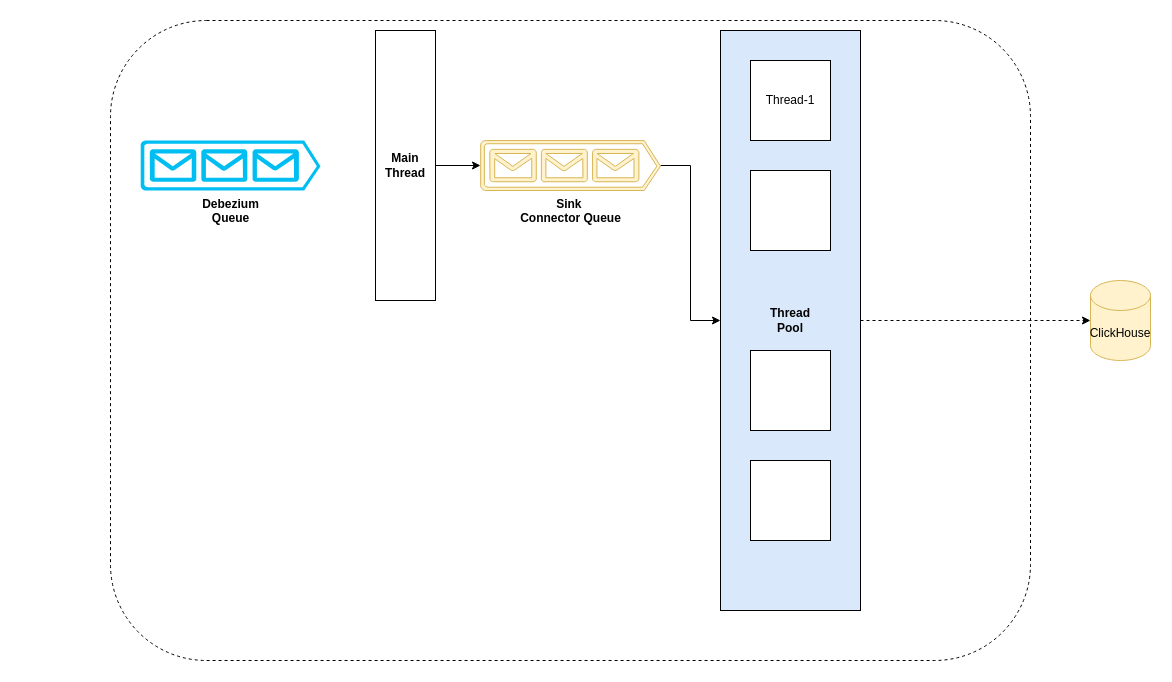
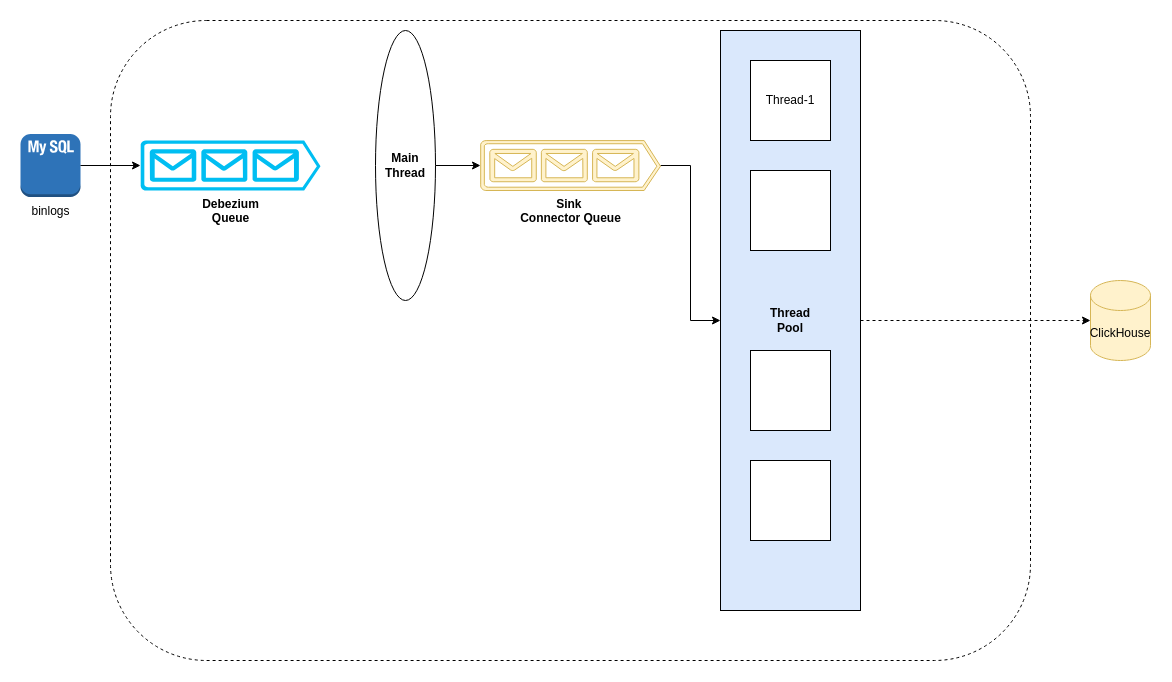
node "binlogs": added
edge "binlogs" -> "Debezium Queue": added
node "Main Thread": shape rectangle -> ellipse
